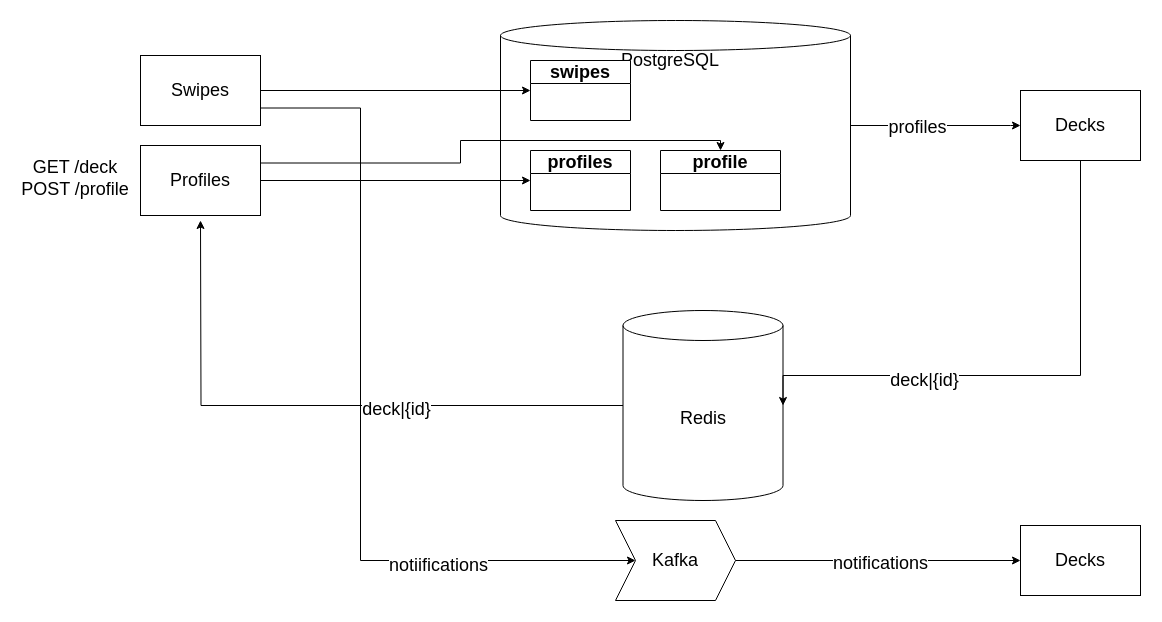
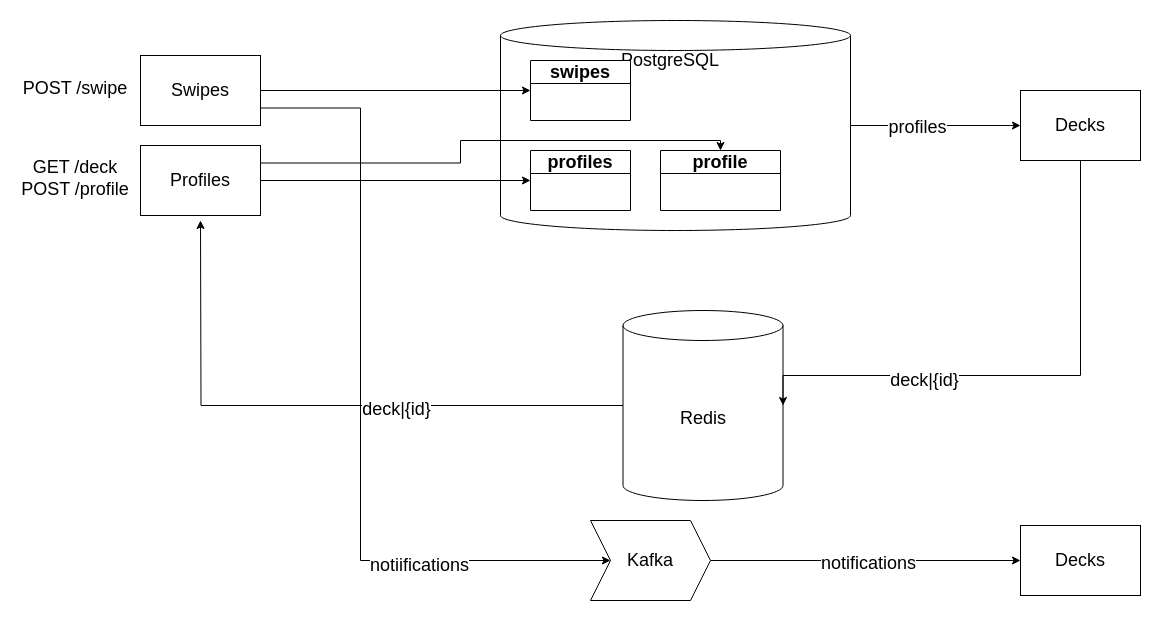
node "POST /swipe": added
node "Kafka": moved (676, 561) -> (651, 561)
